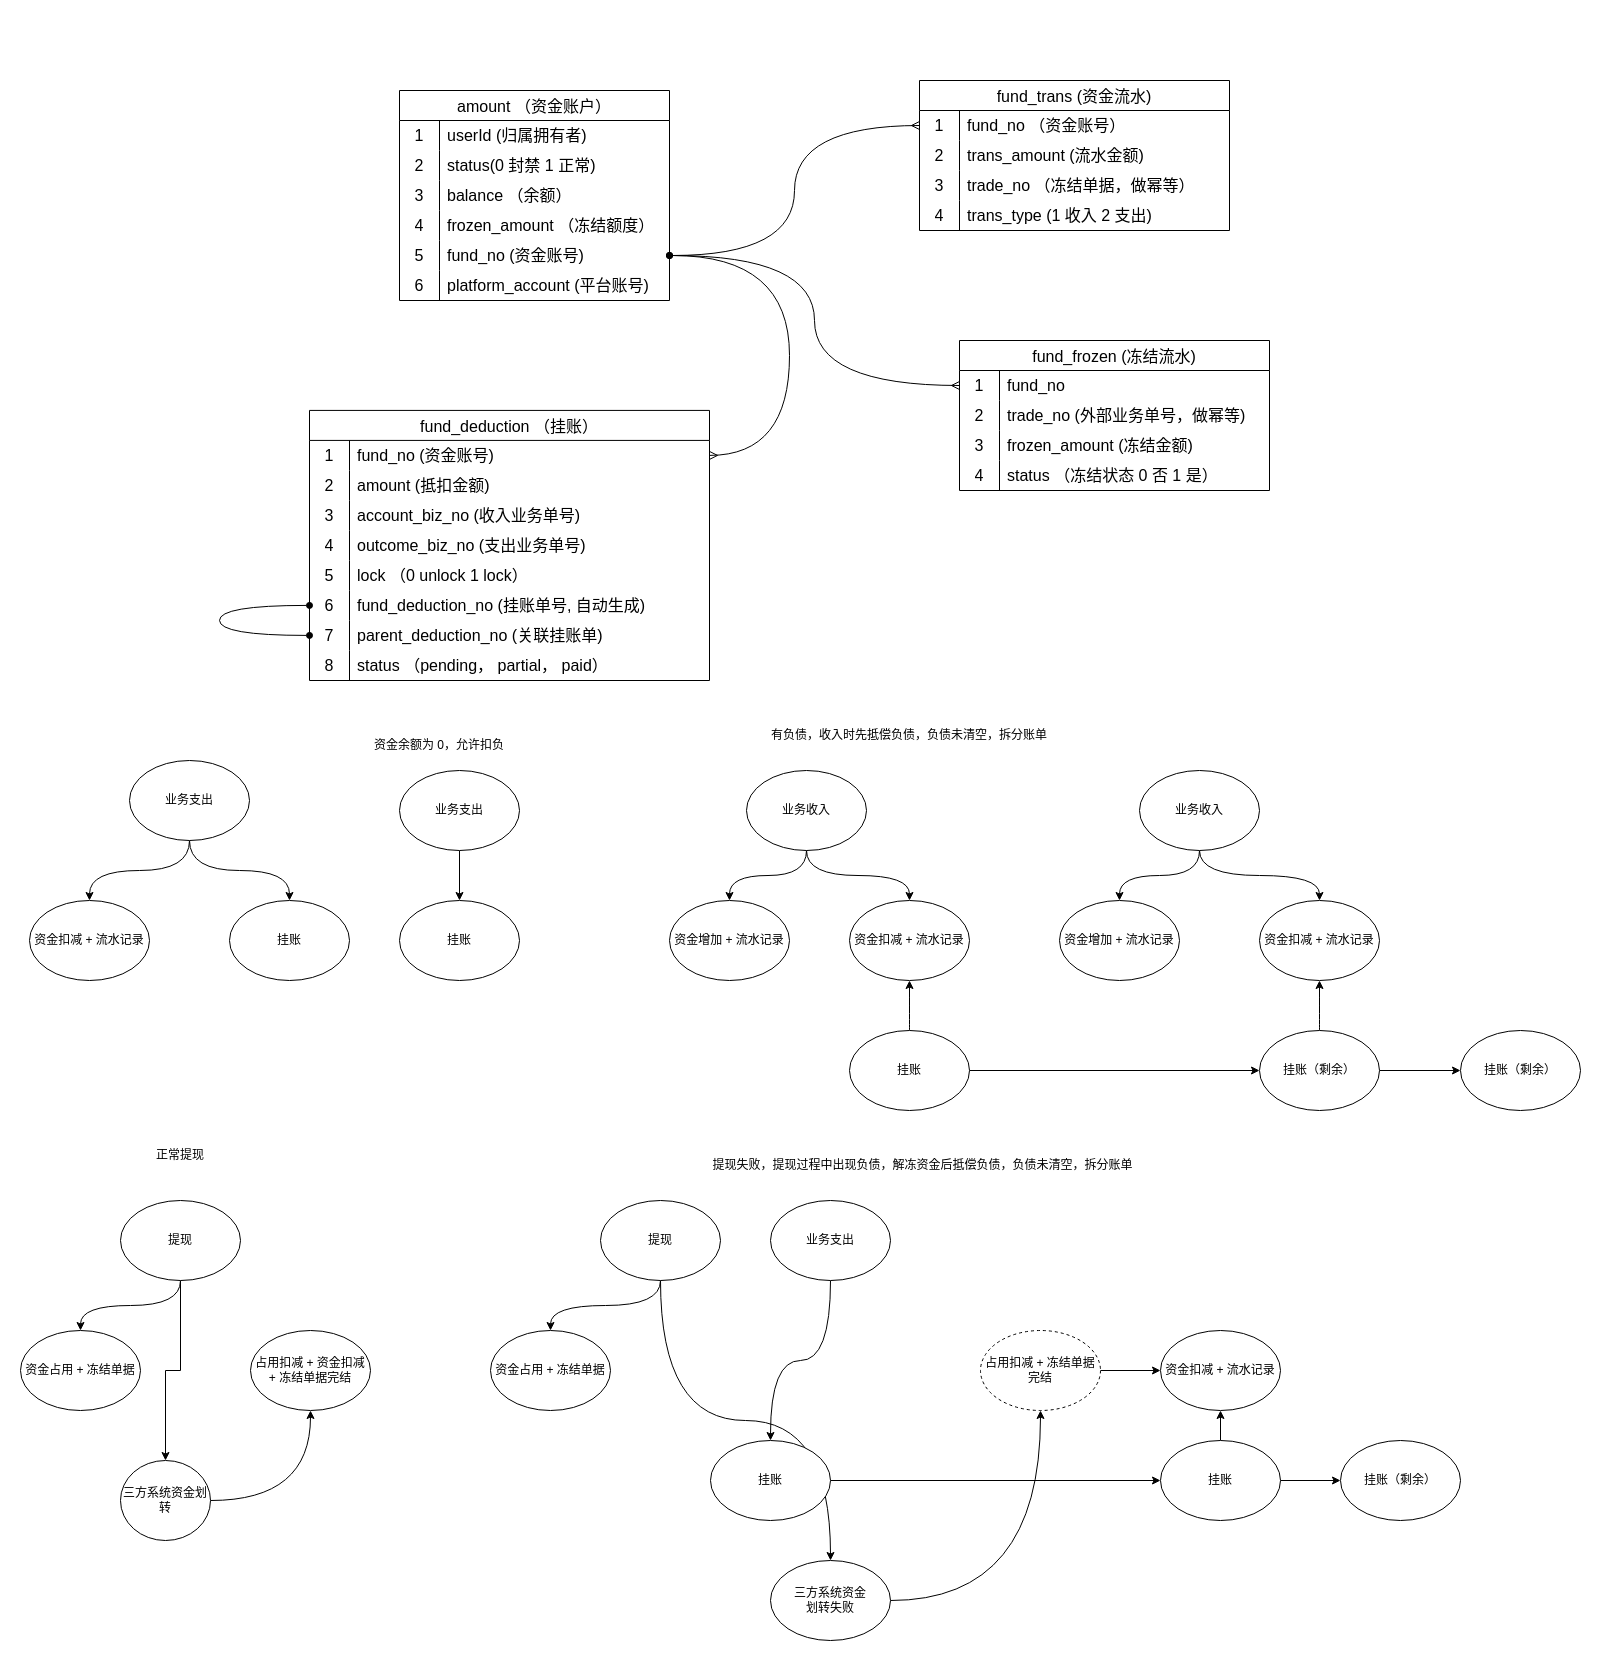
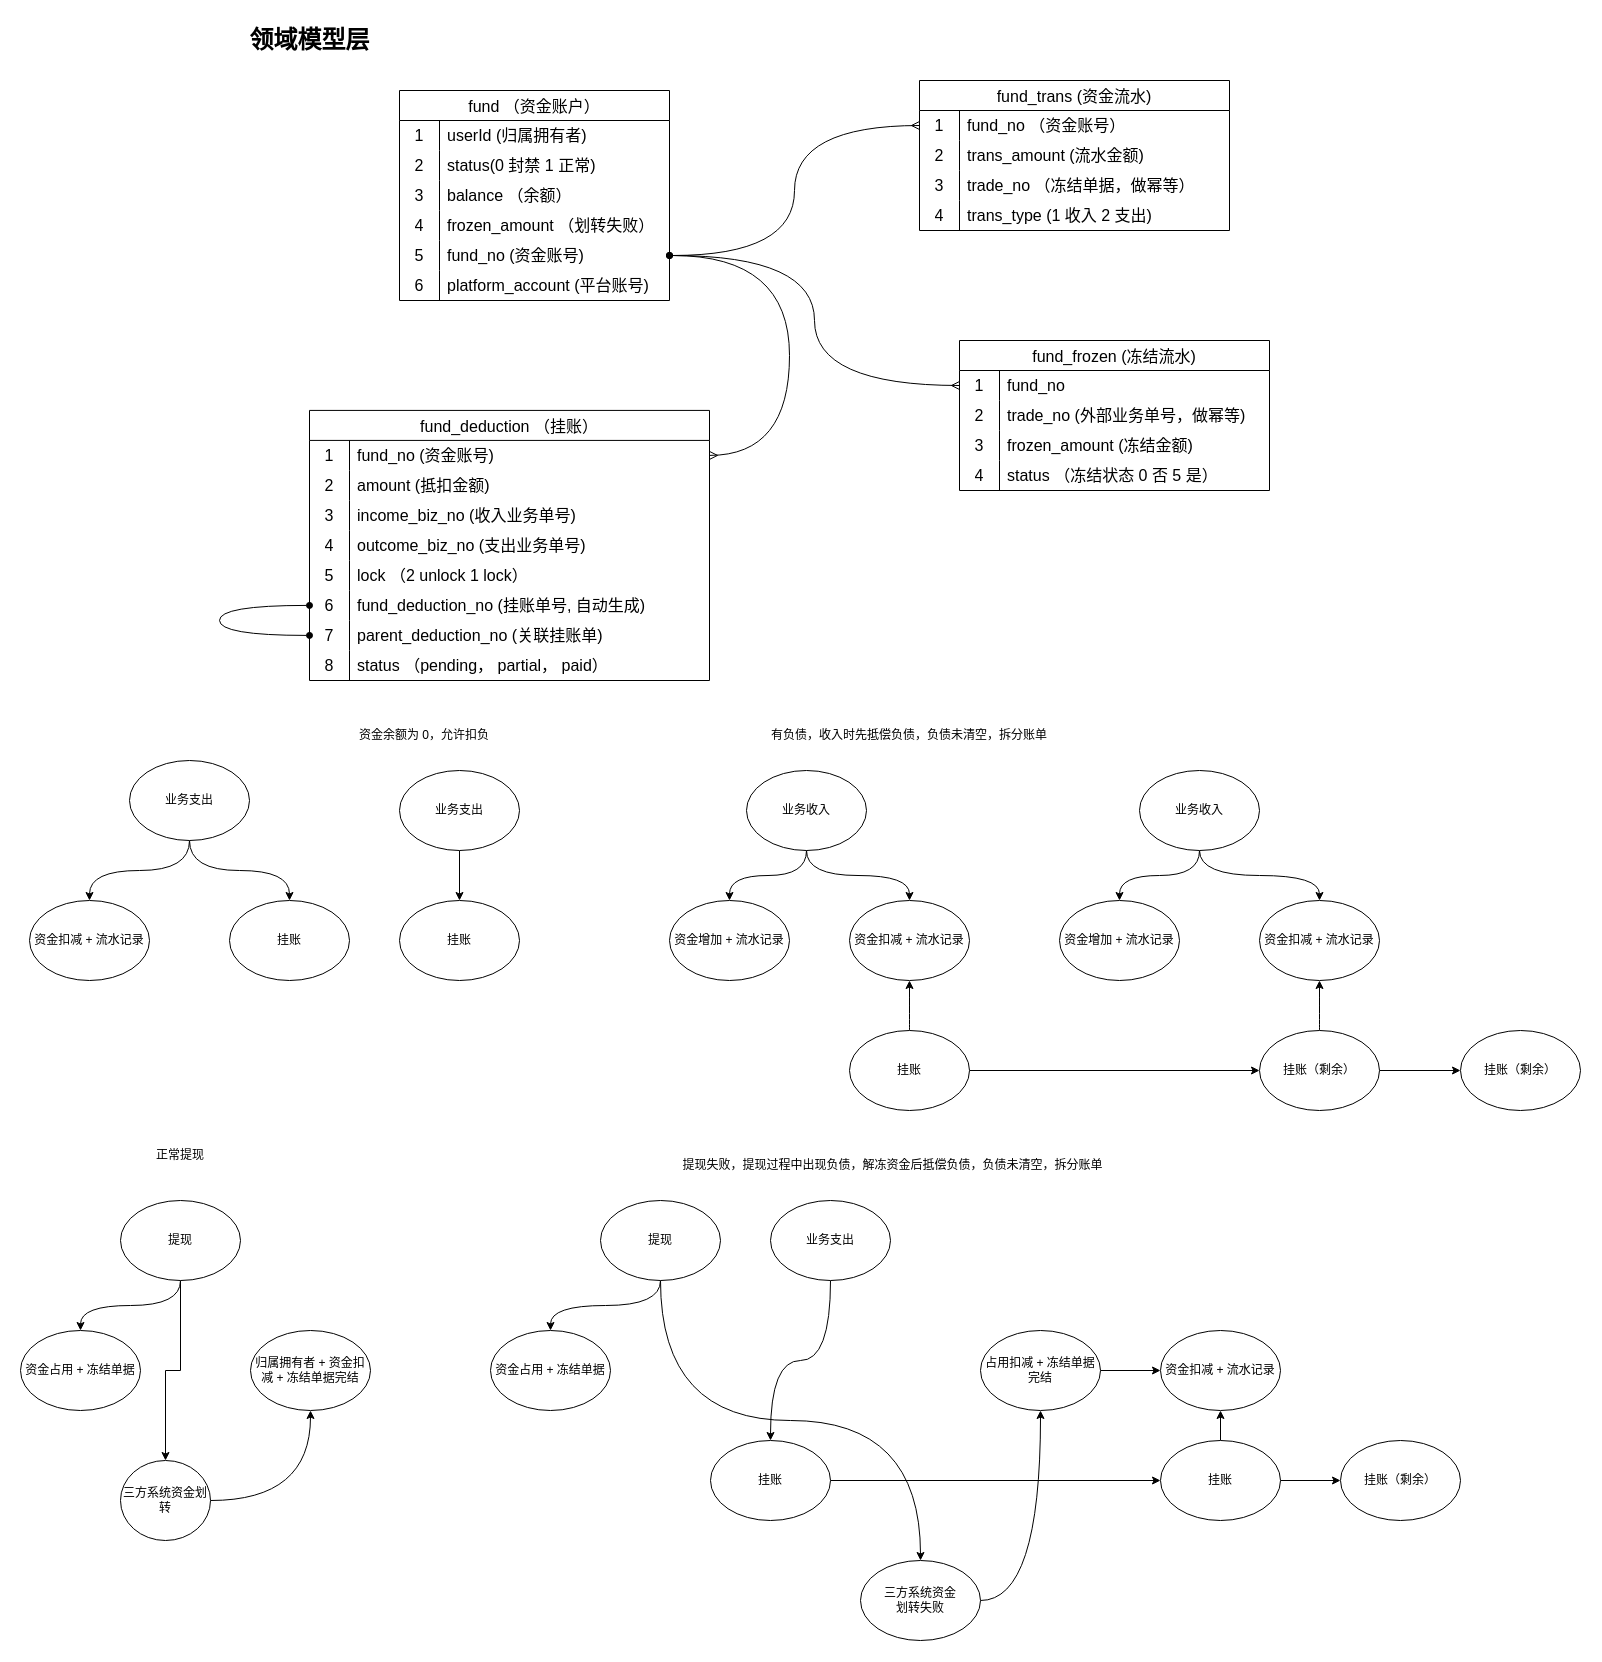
node "领域模型层": added
node "amount （资金账户）": label "amount （资金账户）" -> "fund （资金账户）"
node "frozen_amount （冻结额度）": label "frozen_amount （冻结额度）" -> "frozen_amount （划转失败）"
node "status （冻结状态 0 否 1 是）": label "status （冻结状态 0 否 1 是）" -> "status （冻结状态 0 否 5 是）"
node "account_biz_no (收入业务单号)": label "account_biz_no (收入业务单号)" -> "income_biz_no (收入业务单号)"
node "lock （0 unlock 1 lock）": label "lock （0 unlock 1 lock）" -> "lock （2 unlock 1 lock）"
node "资金余额为 0，允许扣负": moved (440, 746) -> (425, 736)
node "提现失败，提现过程中出现负债，解冻资金后抵偿负债，负债未清空，拆分账单": moved (923, 1166) -> (893, 1166)
node "占用扣减 + 资金扣减 + 冻结单据完结": label "占用扣减 + 资金扣减 + 冻结单据完结" -> "归属拥有者 + 资金扣减 + 冻结单据完结"
node "占用扣减 + 冻结单据完结": style dashed -> solid
node "三方系统资金 划转失败": moved (831, 1601) -> (921, 1601)
